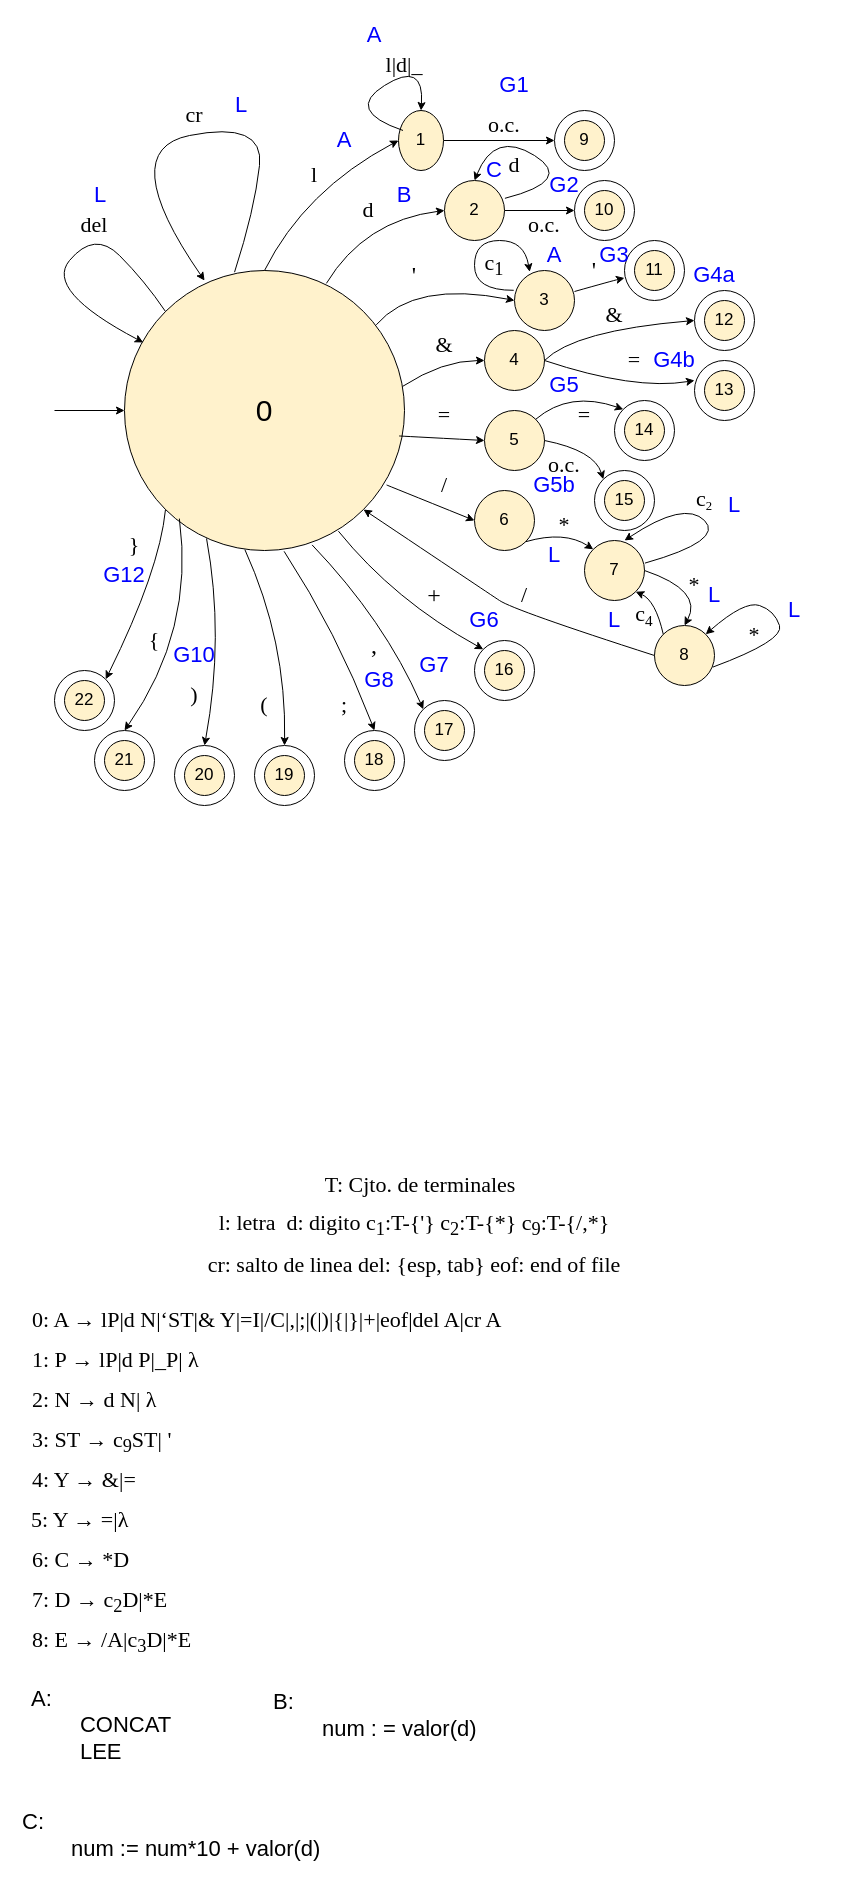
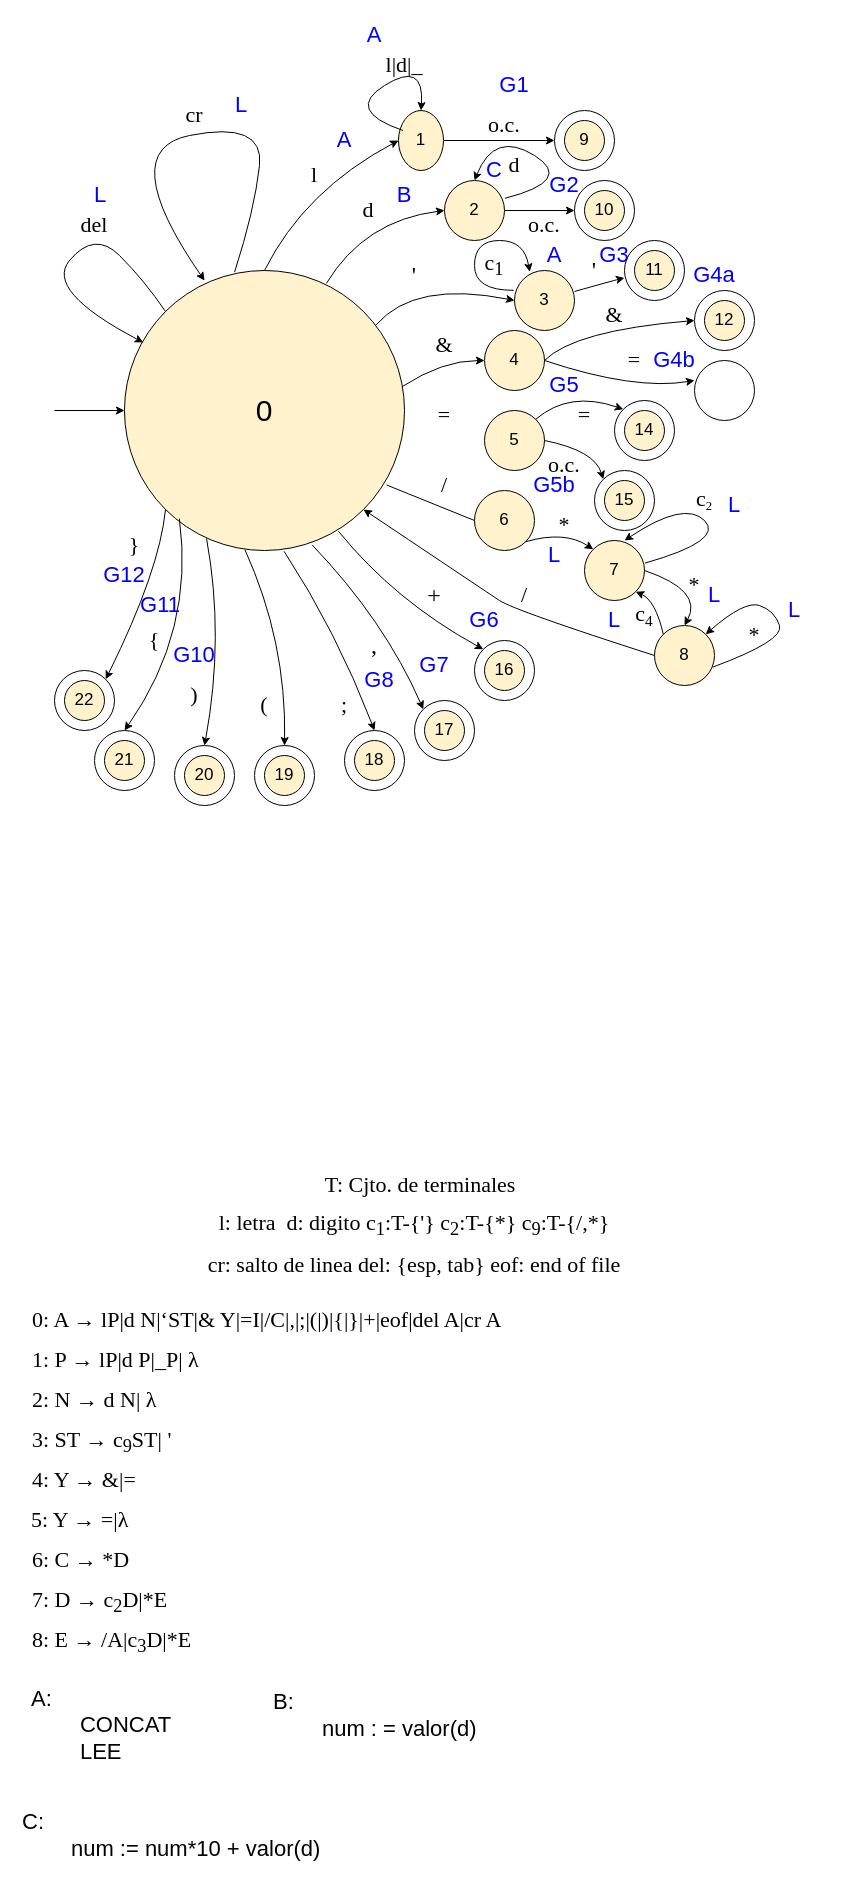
node "13": removed
edge "0" -> "5": removed
edge "0" -> "6": arrowhead classic -> none
node "G11": added
